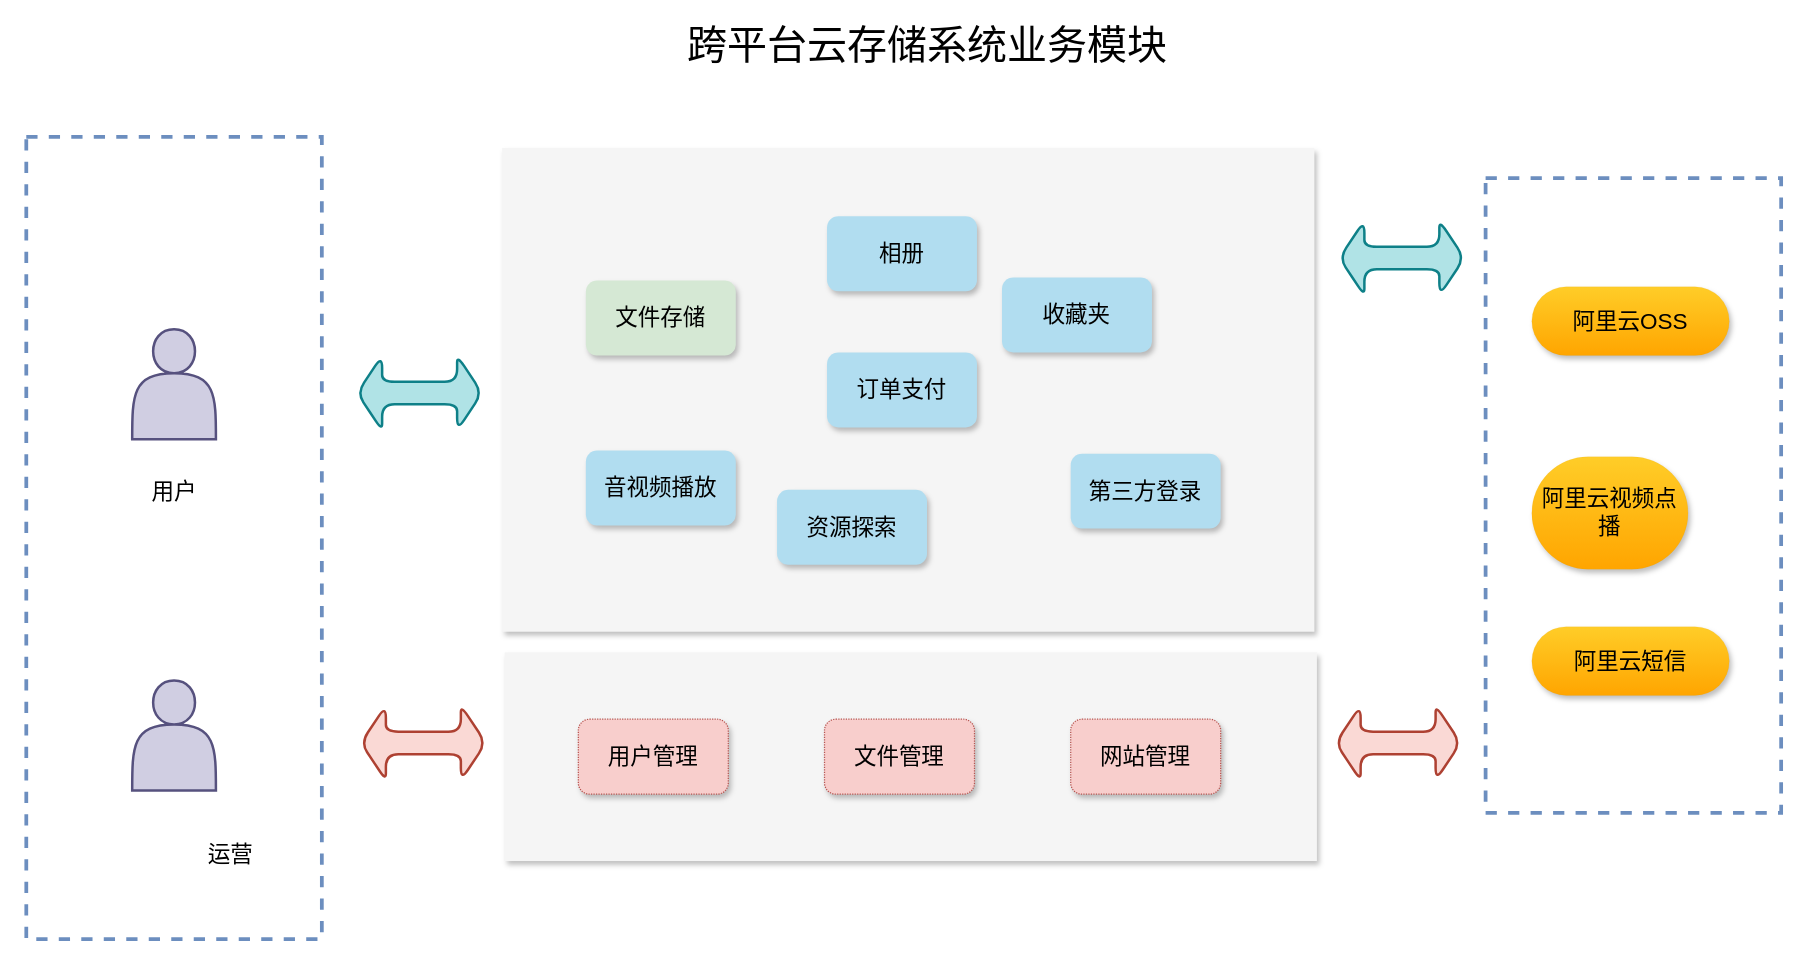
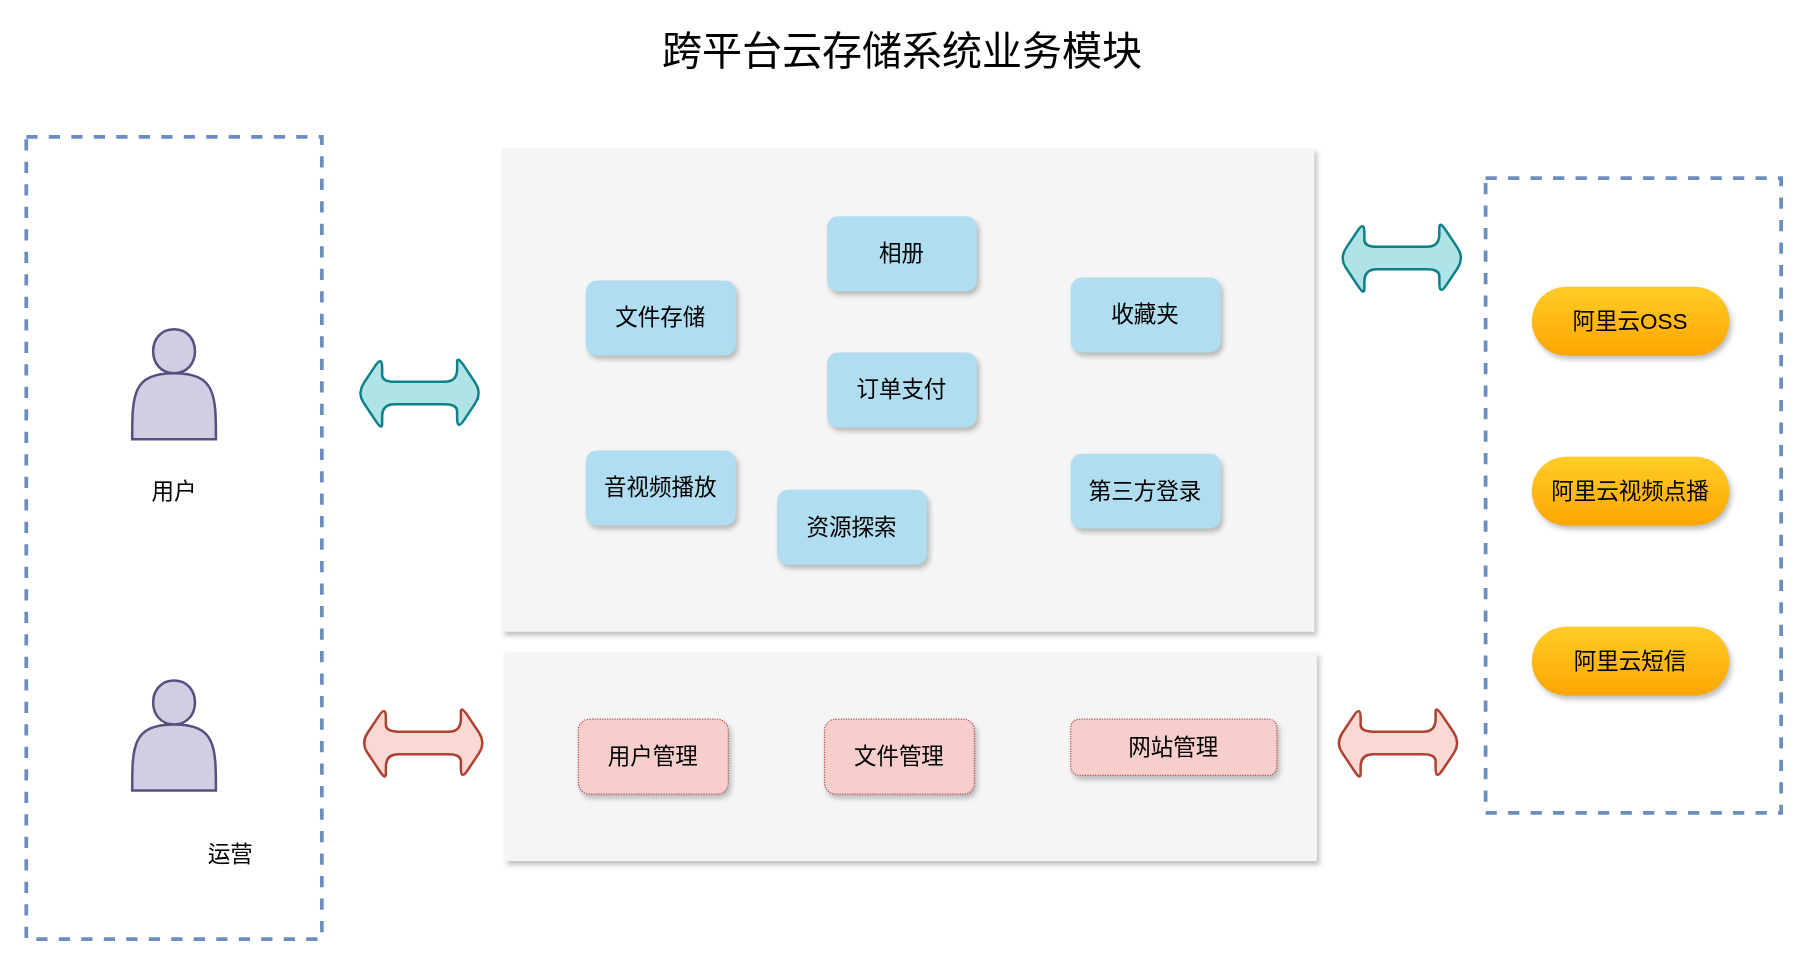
node "跨平台云存储系统业务模块": moved (927, 46) -> (902, 52)
node "收藏夹": moved (1077, 315) -> (1146, 315)
node "文件存储": fillcolor #d5e8d4 -> #b1ddf0
node "阿里云视频点播": size 156x113 -> 198x69
node "网站管理": size 150x75 -> 206x56
